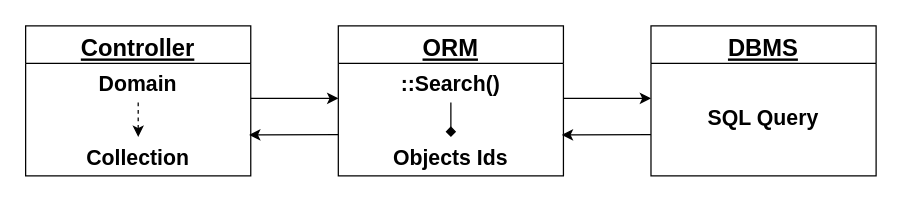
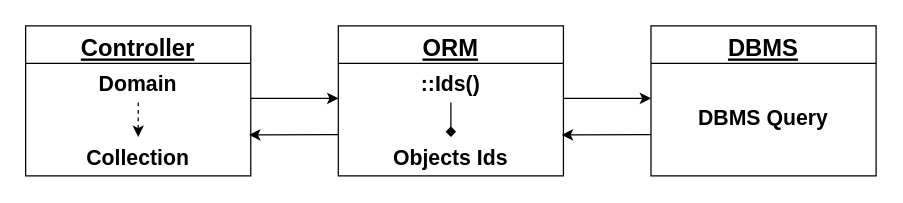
node "::Search()": label "::Search()" -> "::Ids()"
node "SQL Query": label "SQL Query" -> "DBMS Query"
